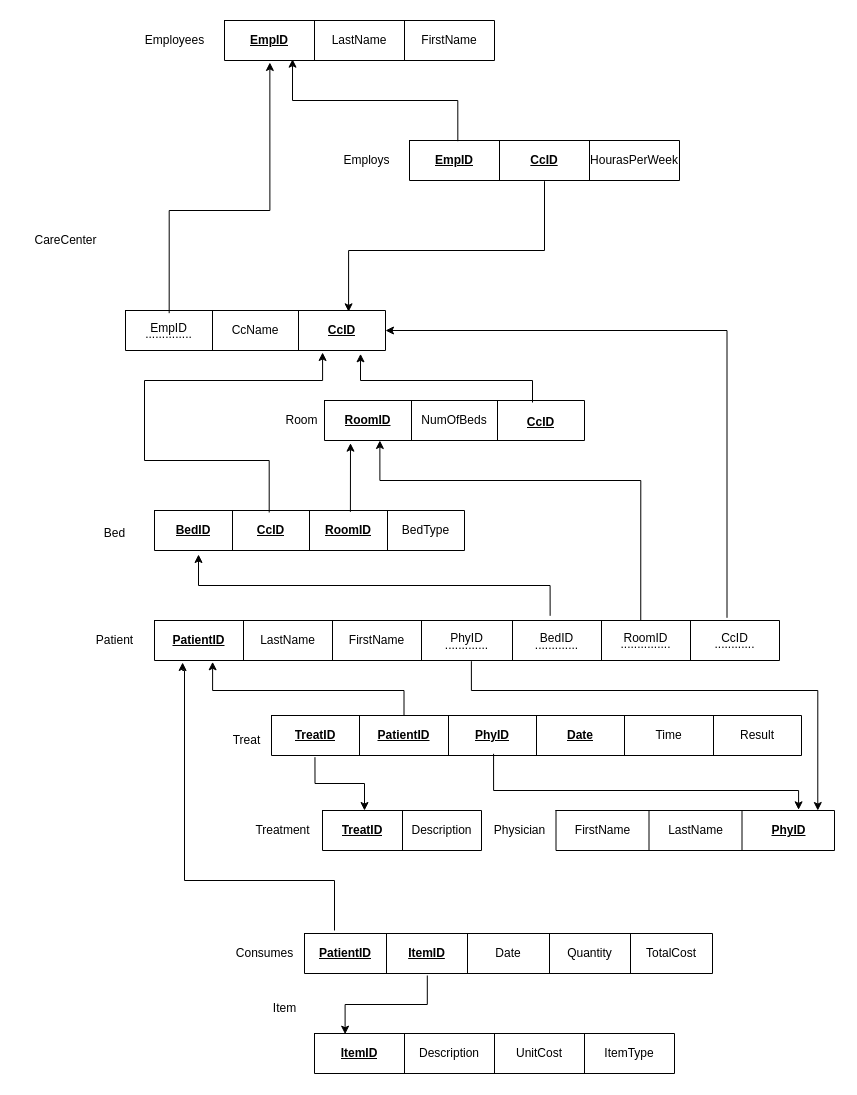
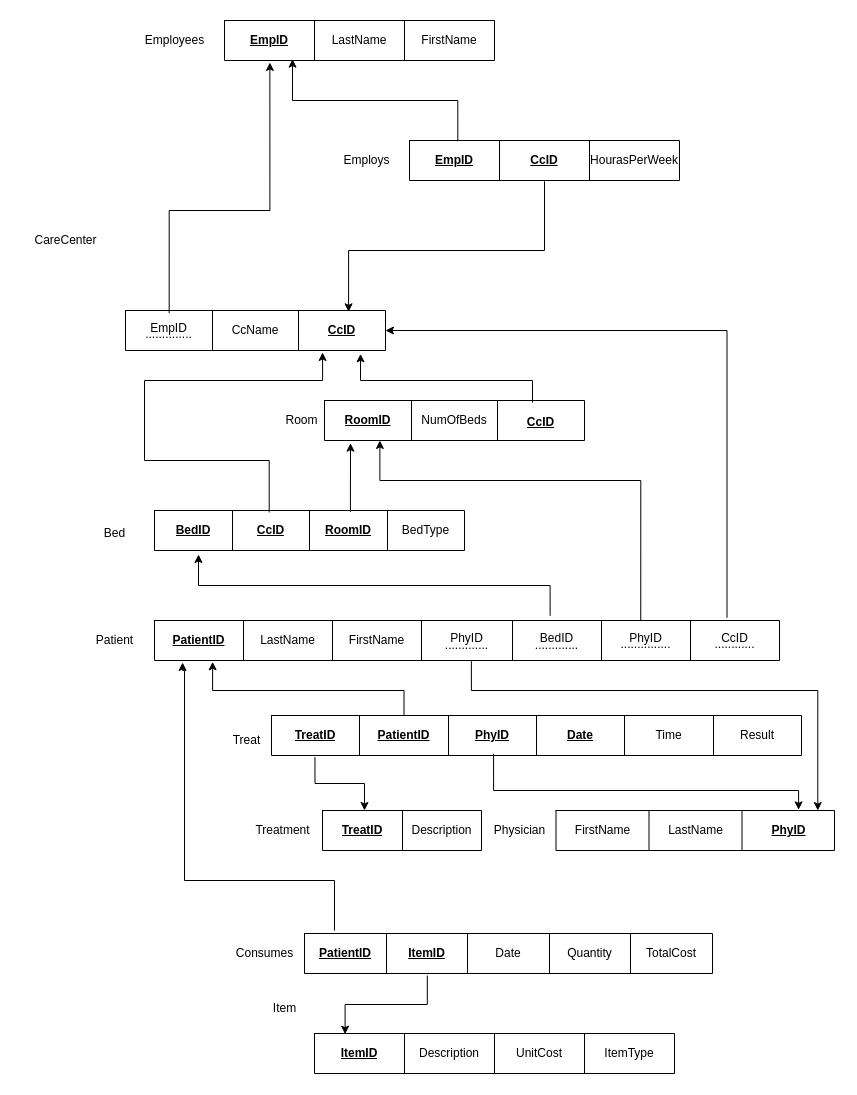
node "RoomID ...............": label "RoomID ..............." -> "PhyID ..............."
